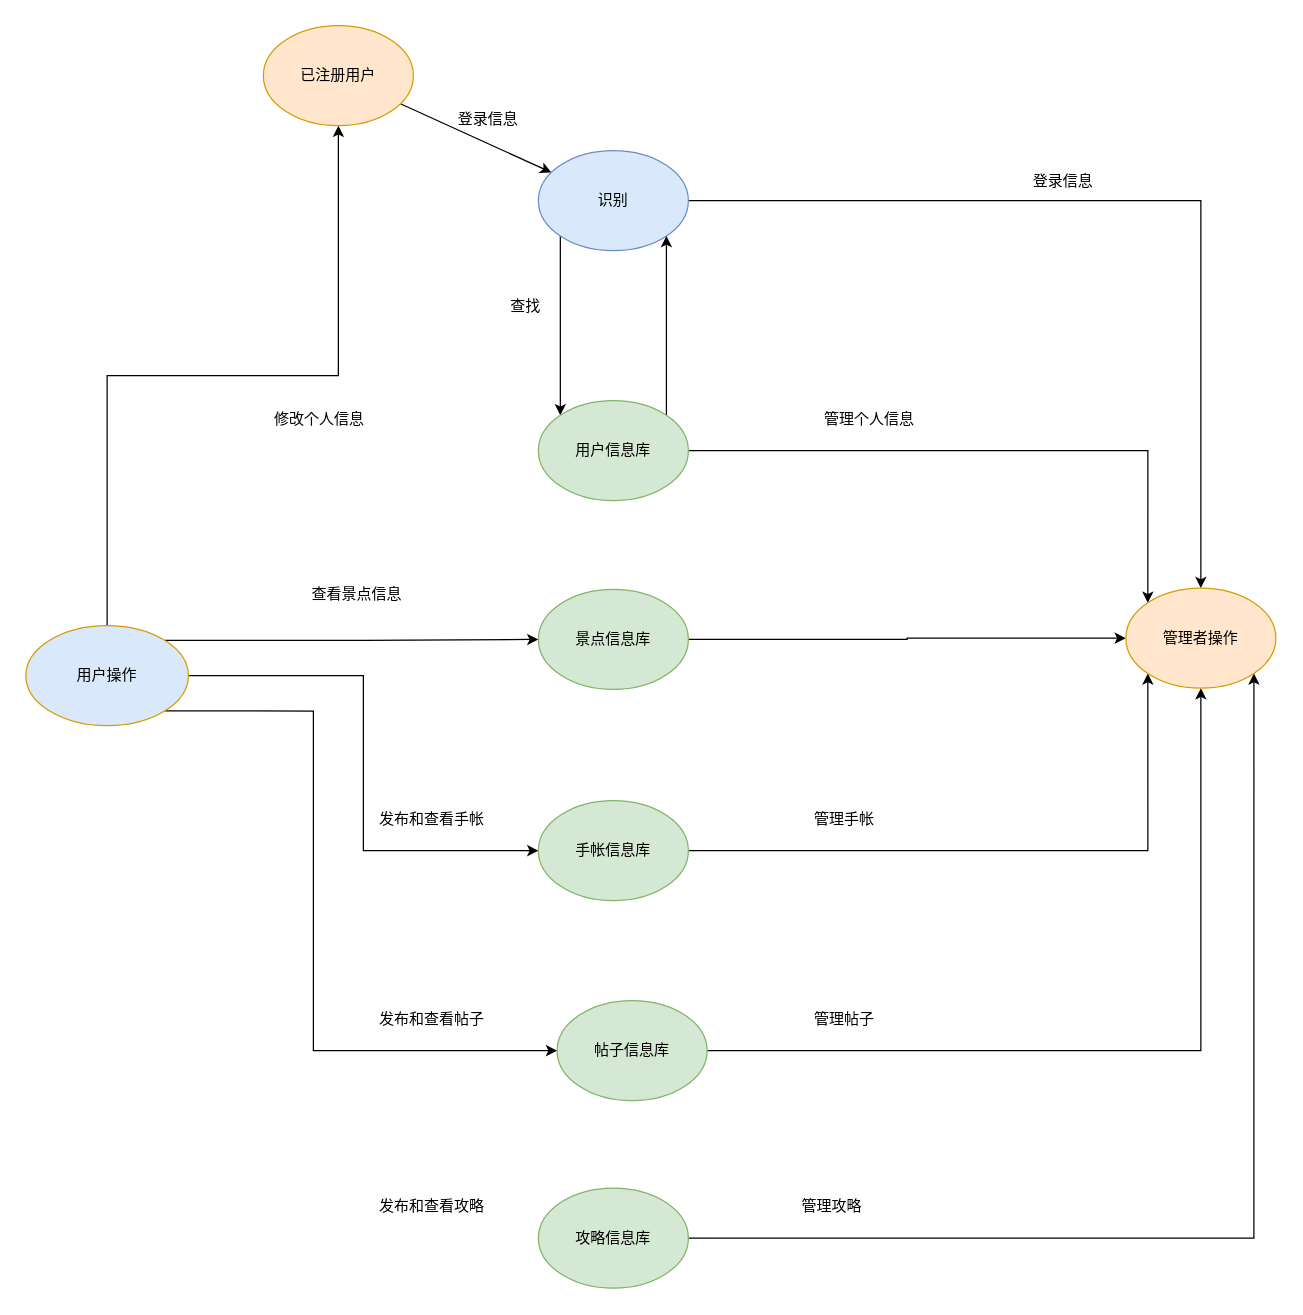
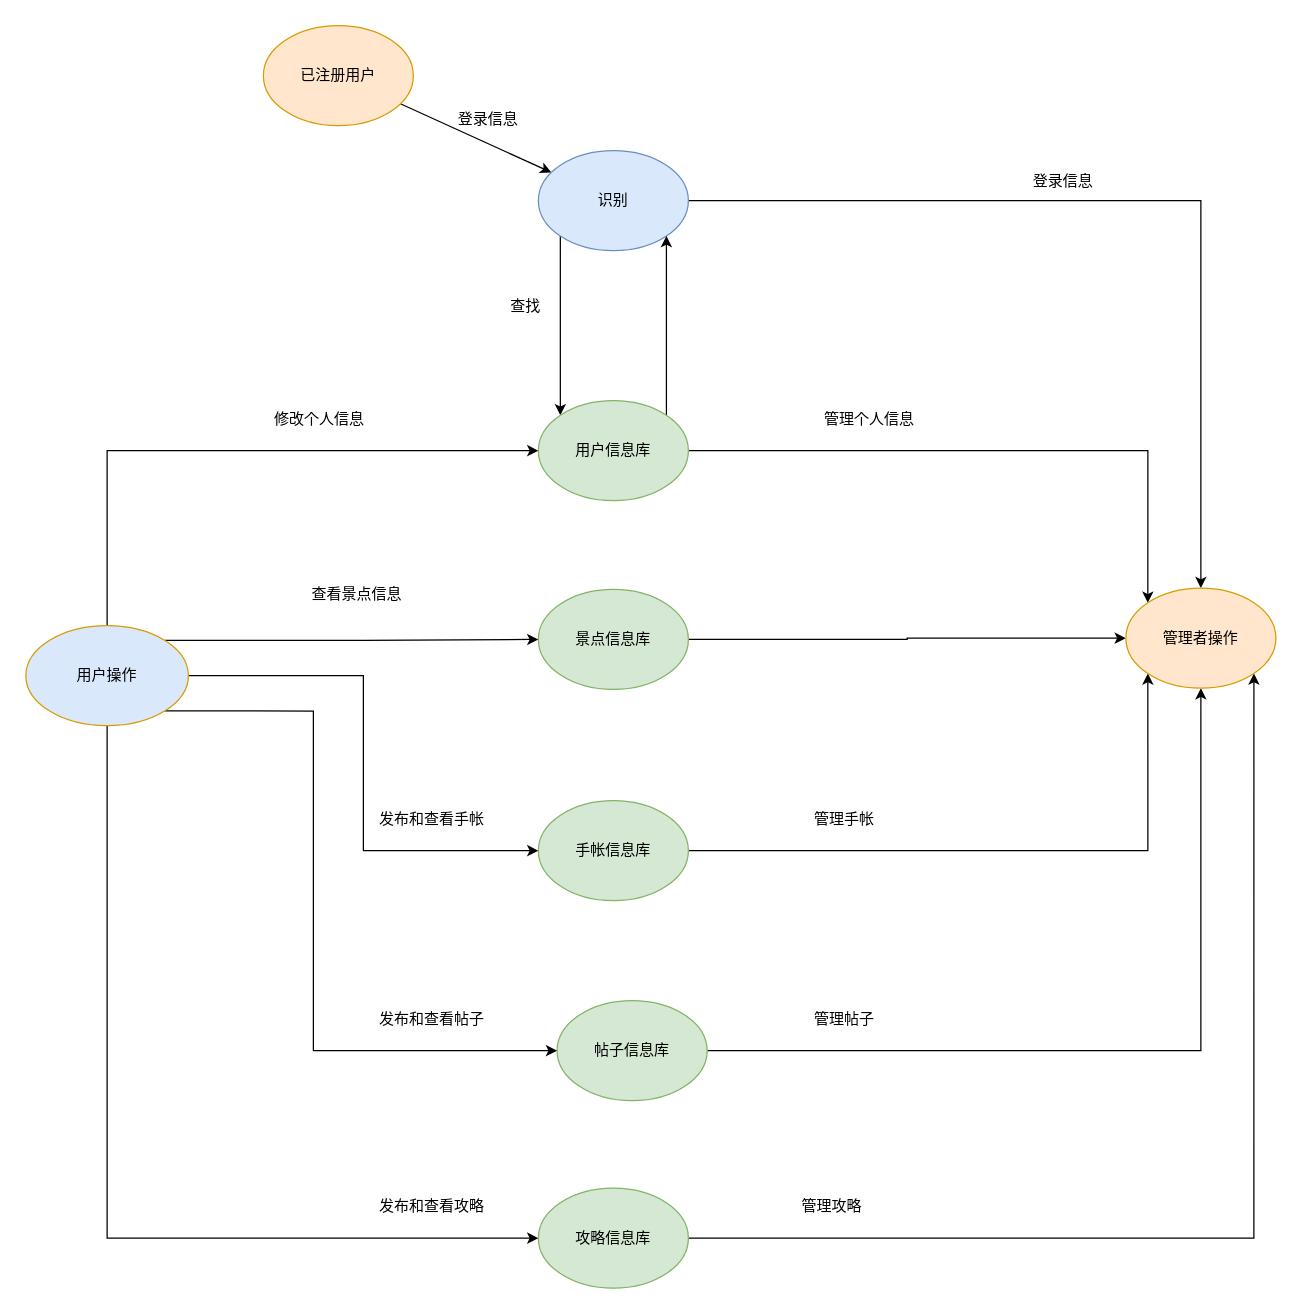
edge "用户操作" -> "已注册用户": now "用户操作" -> "用户信息库"
edge "用户操作" -> "攻略信息库": added
